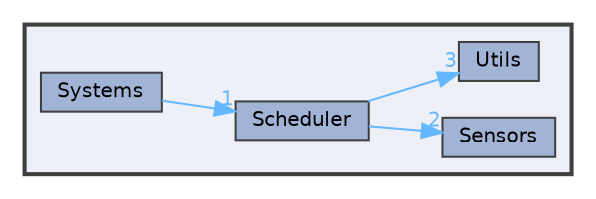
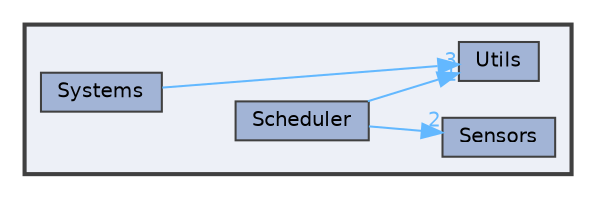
edge "Systems" -> "Scheduler": now "Systems" -> "Utils"
